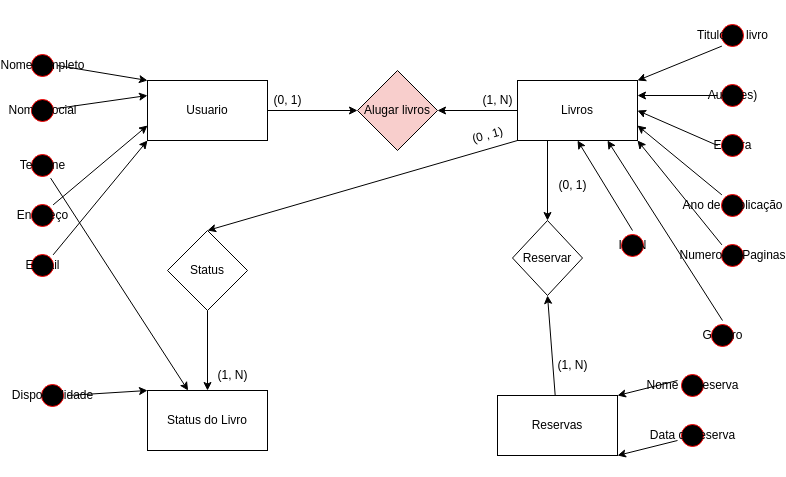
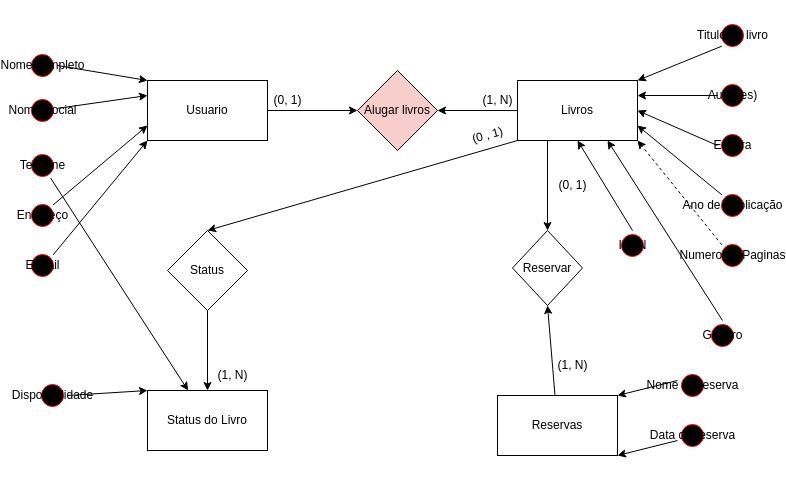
edge "Numero de Paginas" -> "Livros": style solid -> dashed
node "Reservar": moved (548, 258) -> (548, 268)
